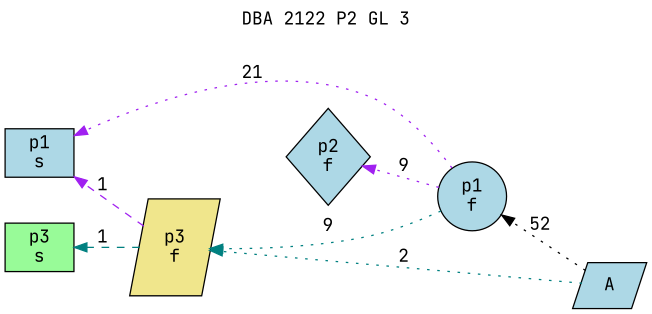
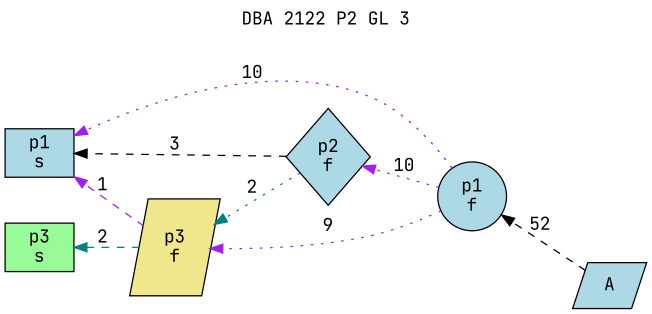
edge "p1 f" -> "p1 s": label "21" -> "10"
edge "p2 f" -> "p1 s": added, label "3"
edge "p1 f" -> "p2 f": label "9" -> "10"
edge "p3 f" -> "p3 s": label "1" -> "2"
edge "p1 f" -> "p3 f": color teal -> purple
edge "A" -> "p1 f": style dotted -> dashed
edge "A" -> "p3 f": now "p2 f" -> "p3 f"
